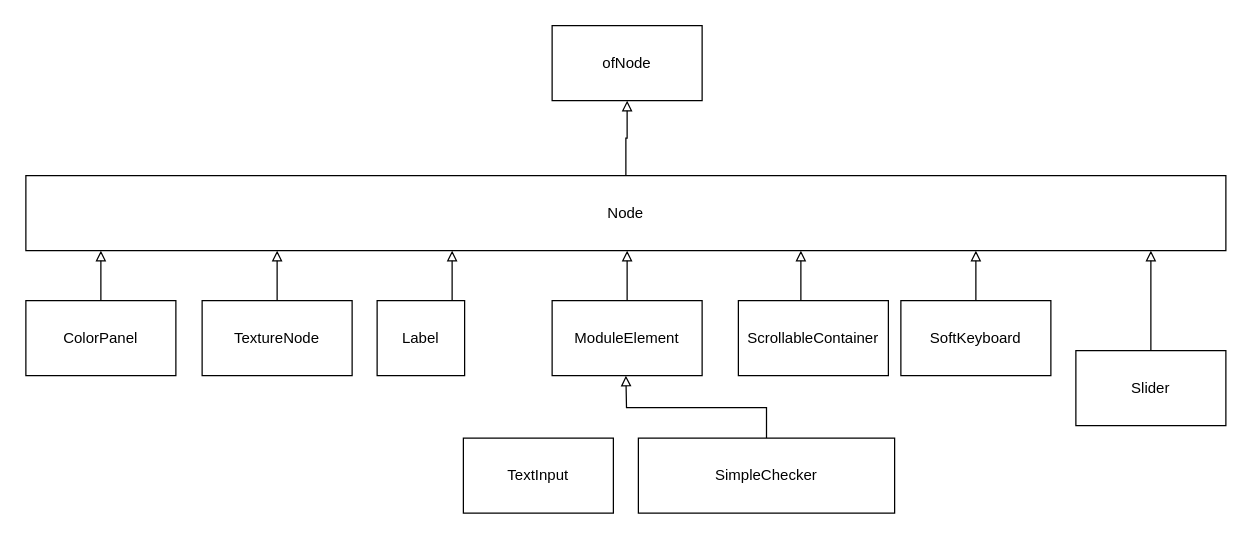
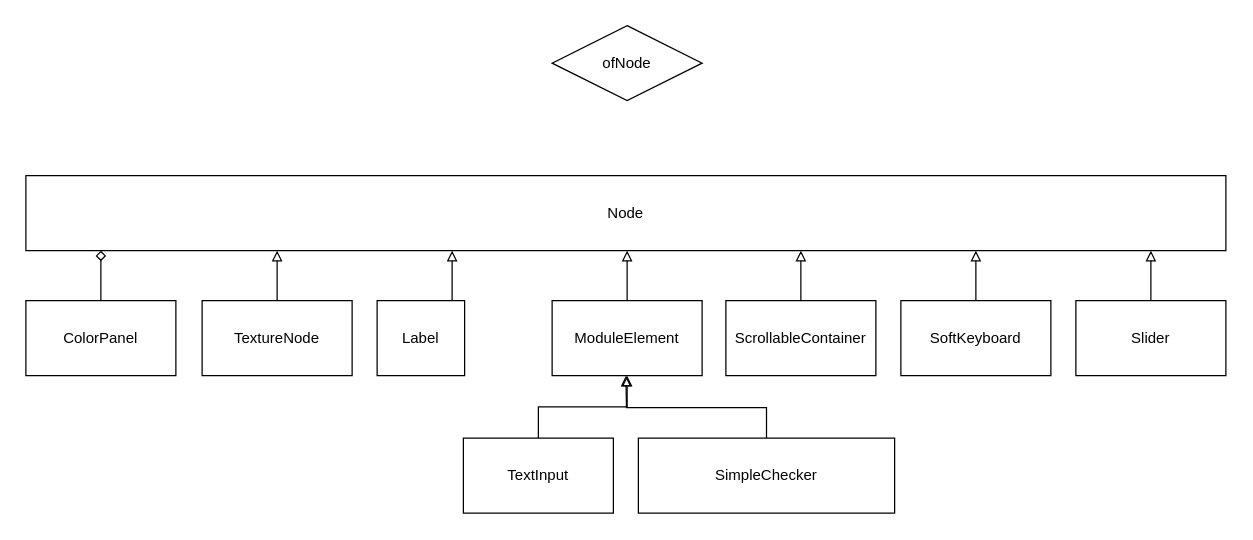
node "ofNode": shape rectangle -> diamond
edge "Node" -> "ofNode": removed
edge "ColorPanel" -> "Node": arrowhead block -> diamond
node "ScrollableContainer": moved (813, 338) -> (801, 338)
node "Slider": moved (1151, 388) -> (1151, 338)
edge "TextInput" -> "ModuleElement": added
